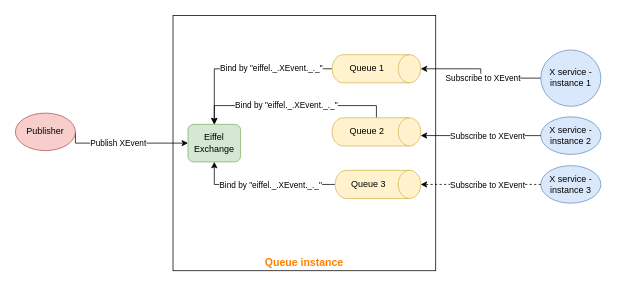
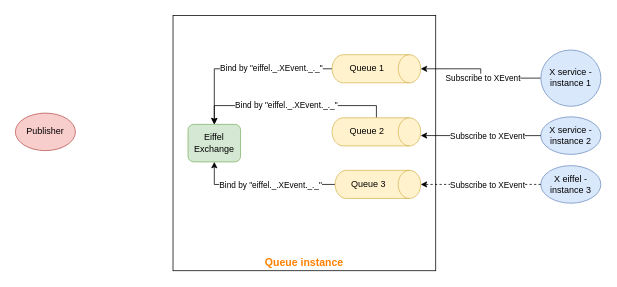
edge "Publisher" -> "Eiffel Exchange": removed, label "Publish XEvent"
node "X service - instance 3": label "X service - instance 3" -> "X eiffel - instance 3"
